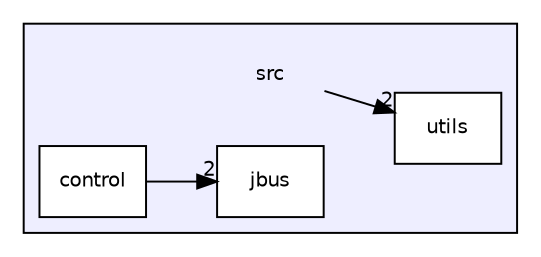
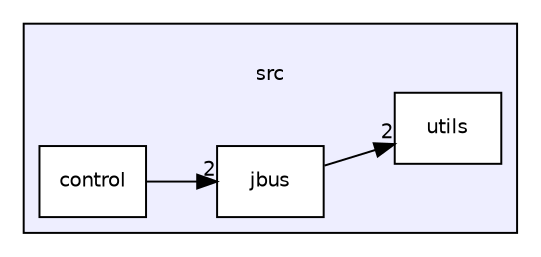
edge "src" -> "utils": now "jbus" -> "utils"
